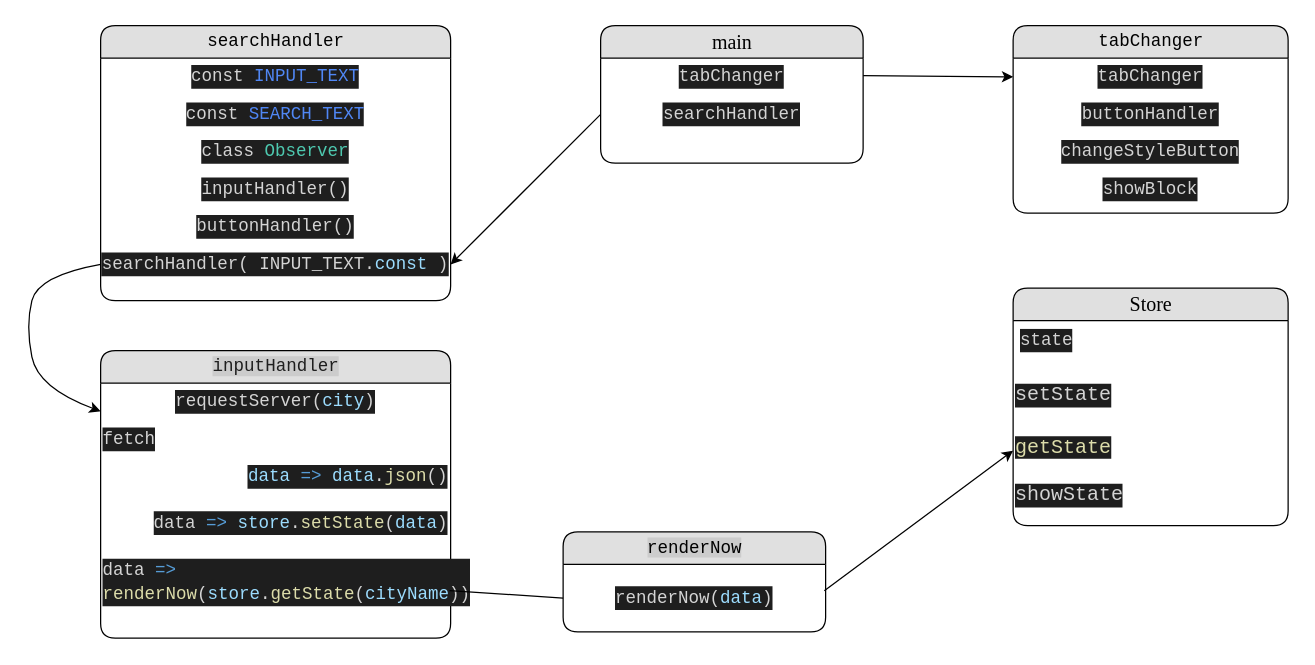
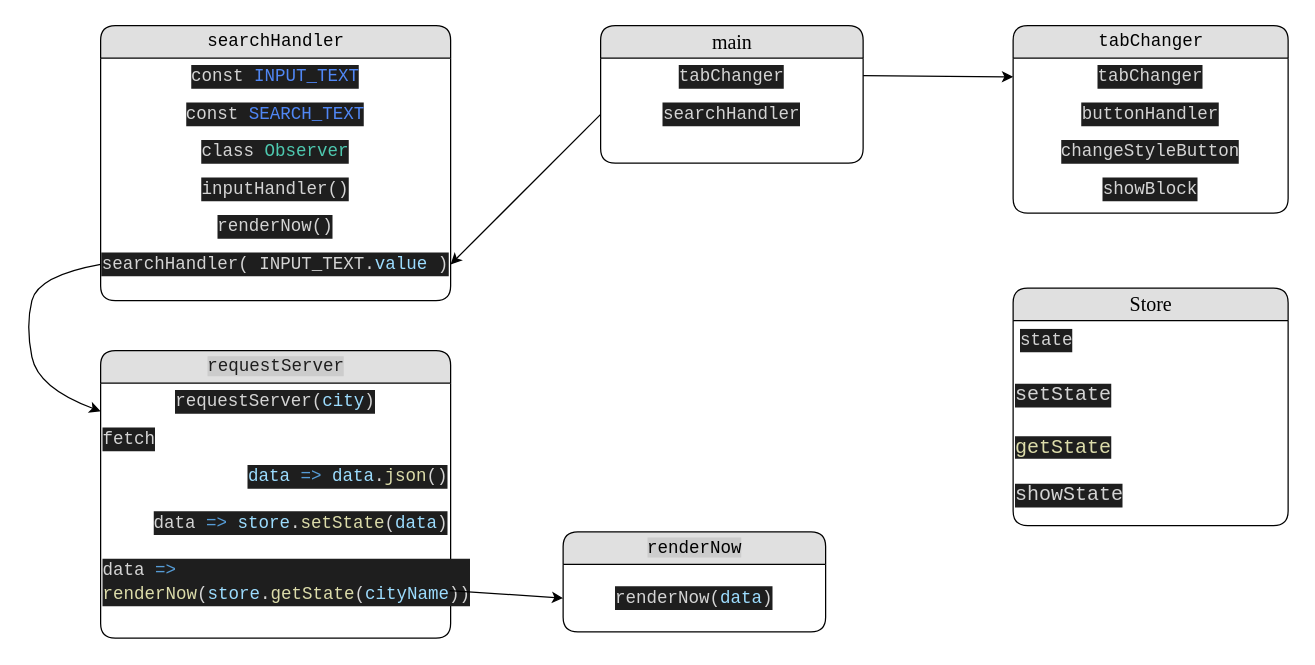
node "buttonHandler()": label "buttonHandler()" -> "renderNow()"
node "searchHandler( INPUT_TEXT.const )": label "searchHandler( INPUT_TEXT.const )" -> "searchHandler( INPUT_TEXT.value )"
node "inputHandler": label "inputHandler" -> "requestServer"
edge "renderNow(data)" -> "getState": removed
edge "data => renderNow(store.getState(cityName))" -- "renderNow(data)": arrowhead none -> classic
